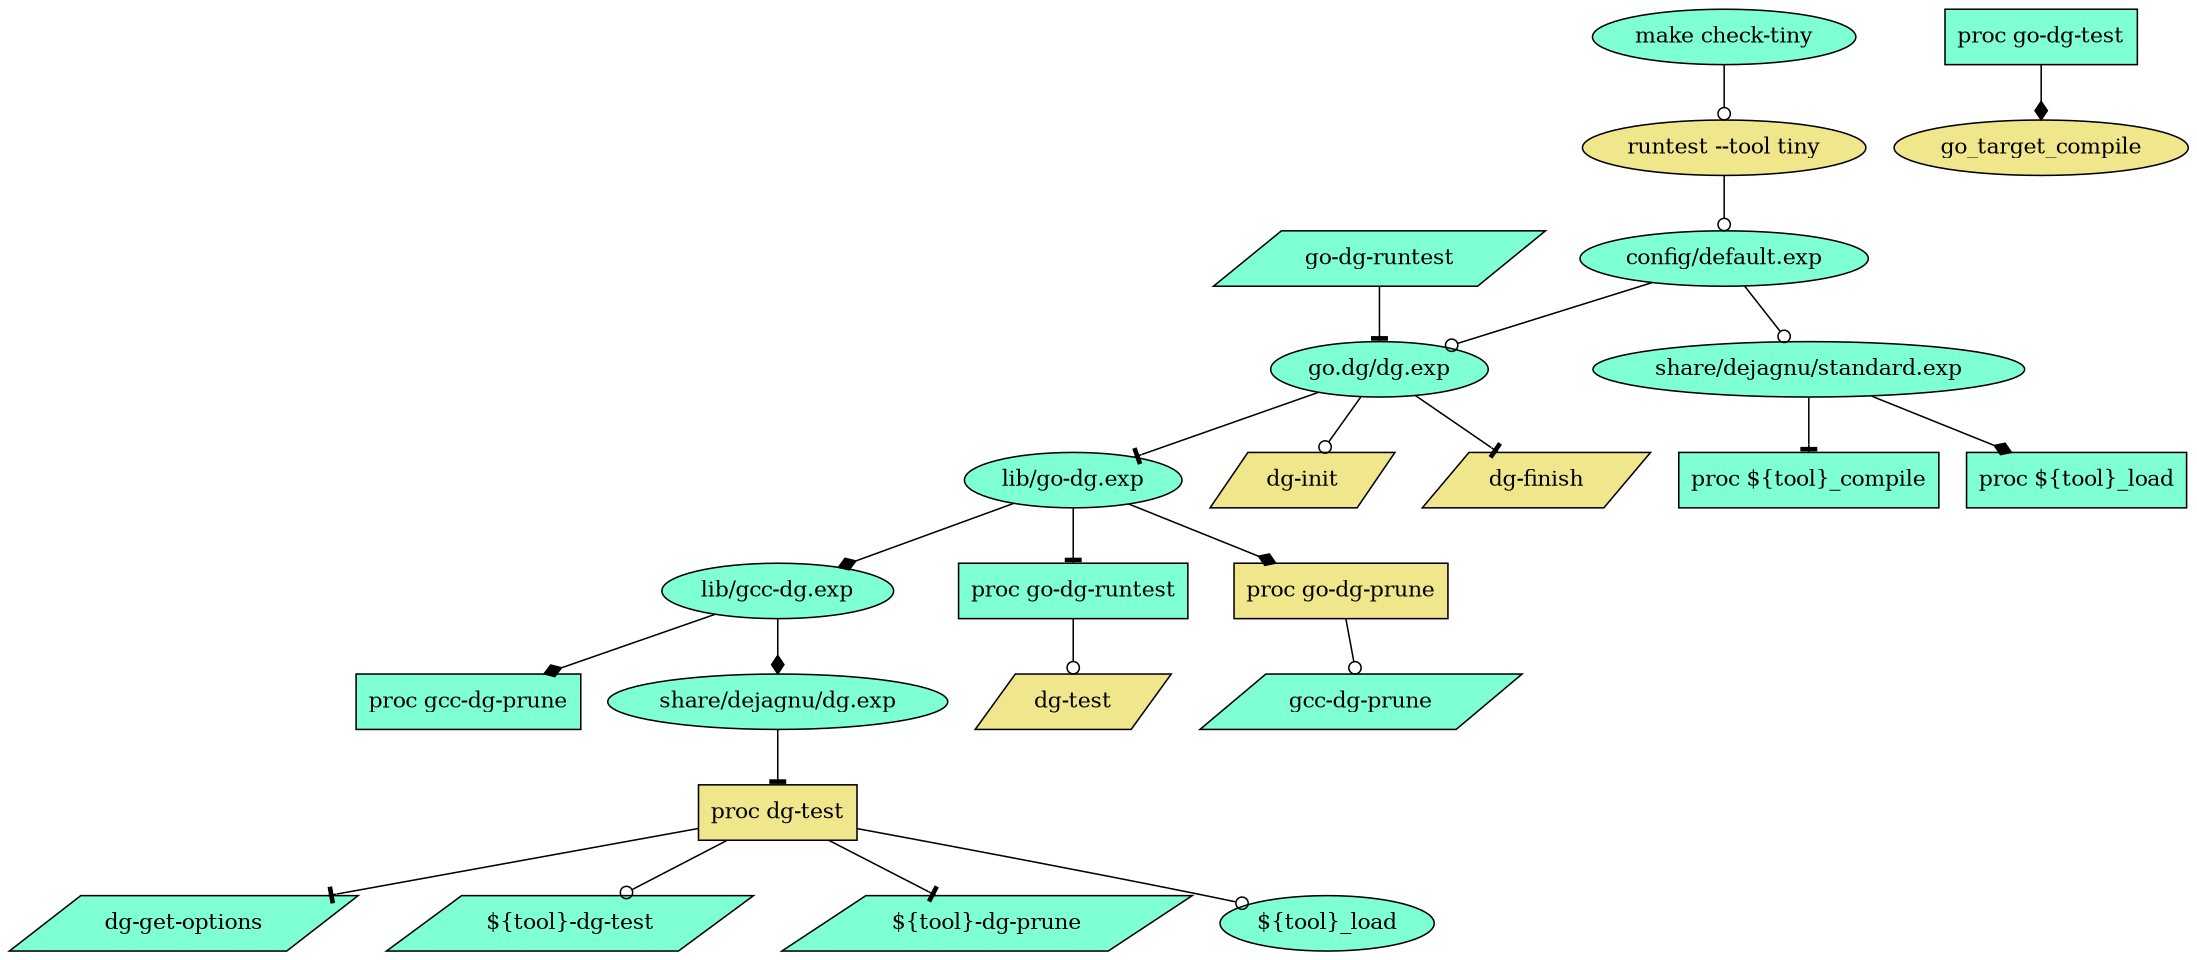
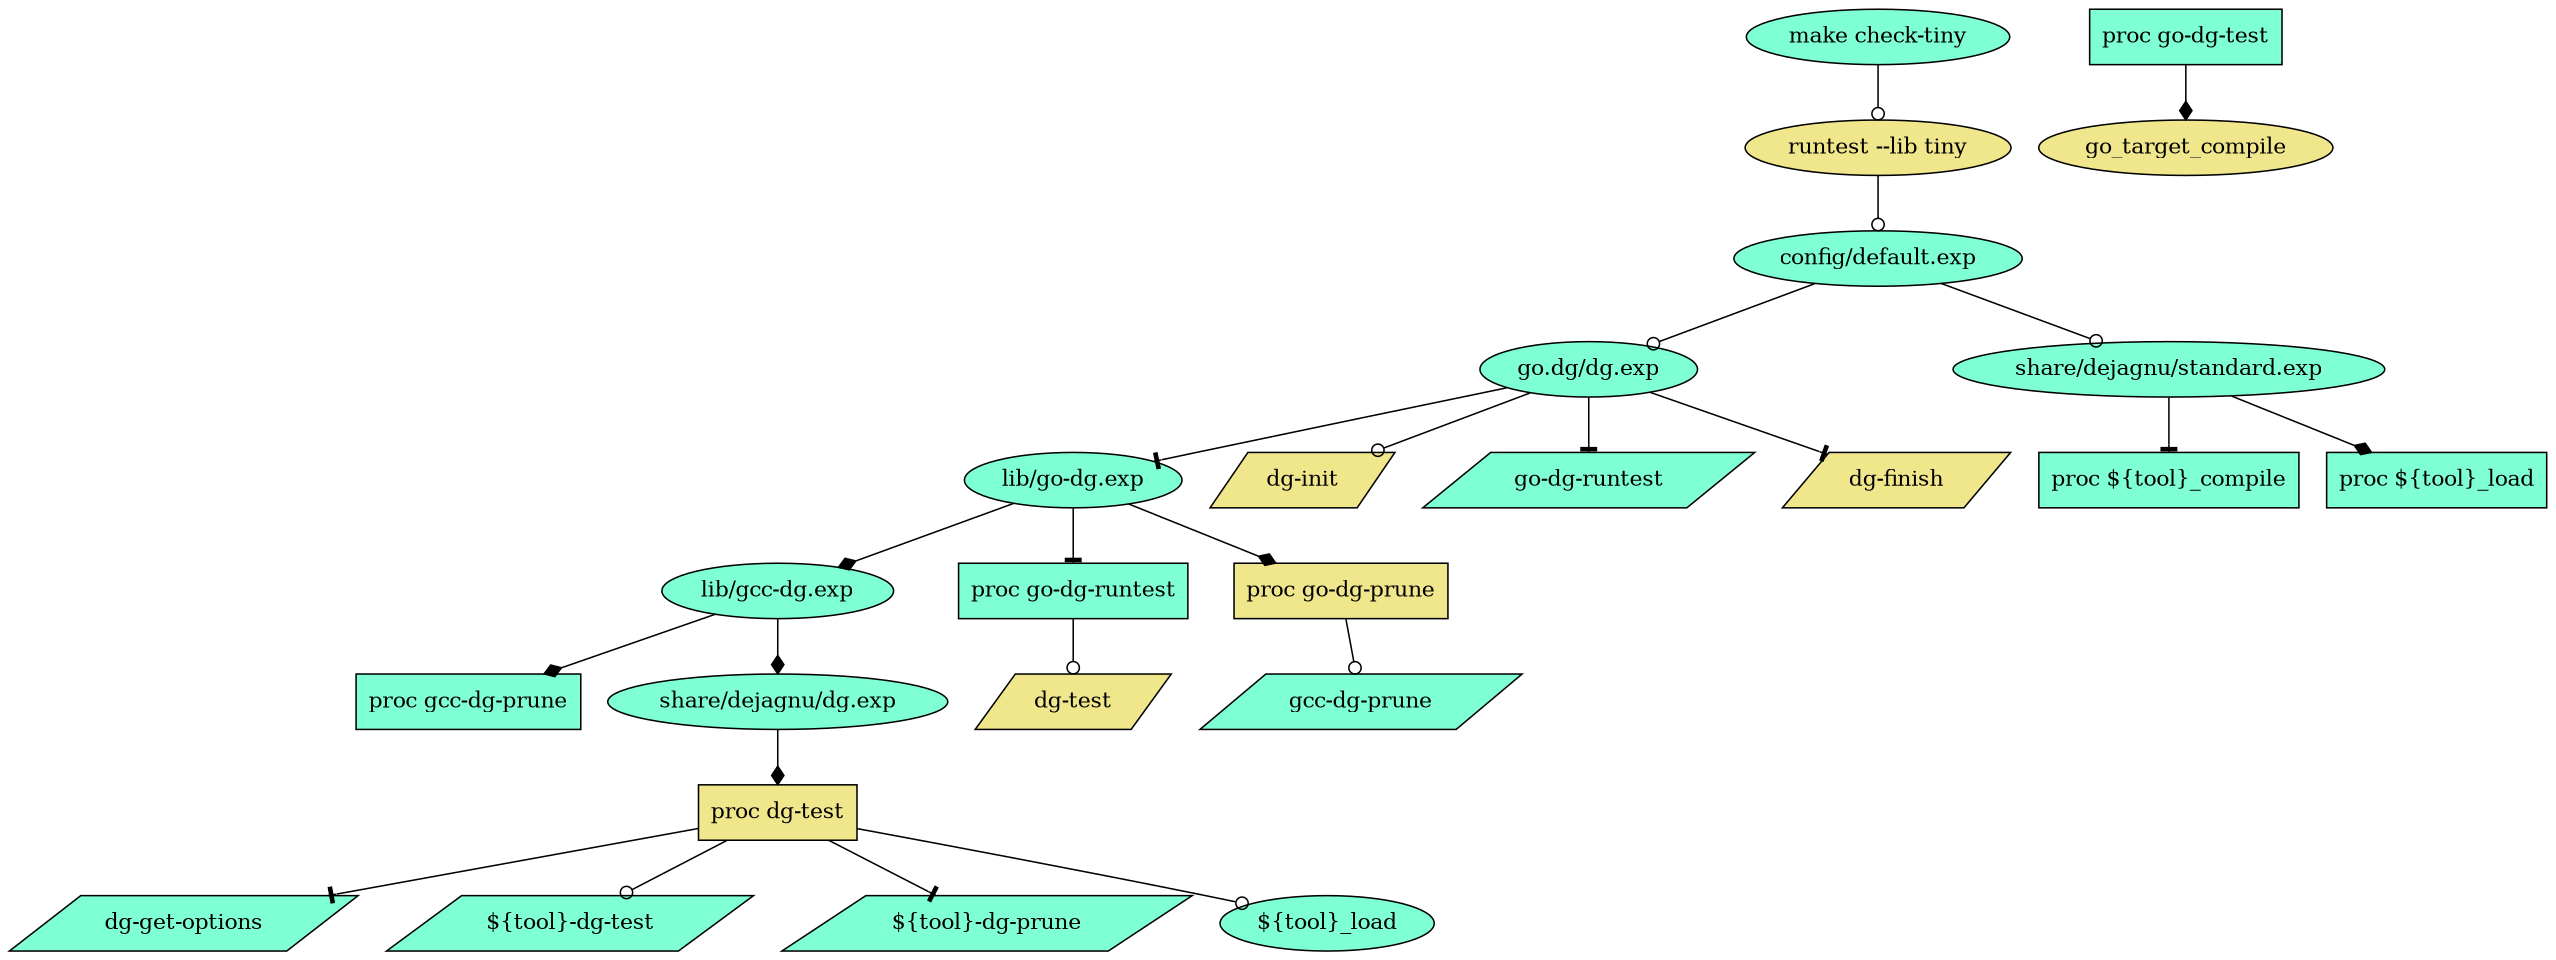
node "runtest --tool tiny": label "runtest --tool tiny" -> "runtest --lib tiny"
edge "go-dg-runtest" -> "go.dg/dg.exp": reversed
edge "share/dejagnu/dg.exp" -> "proc dg-test": arrowhead tee -> diamond
